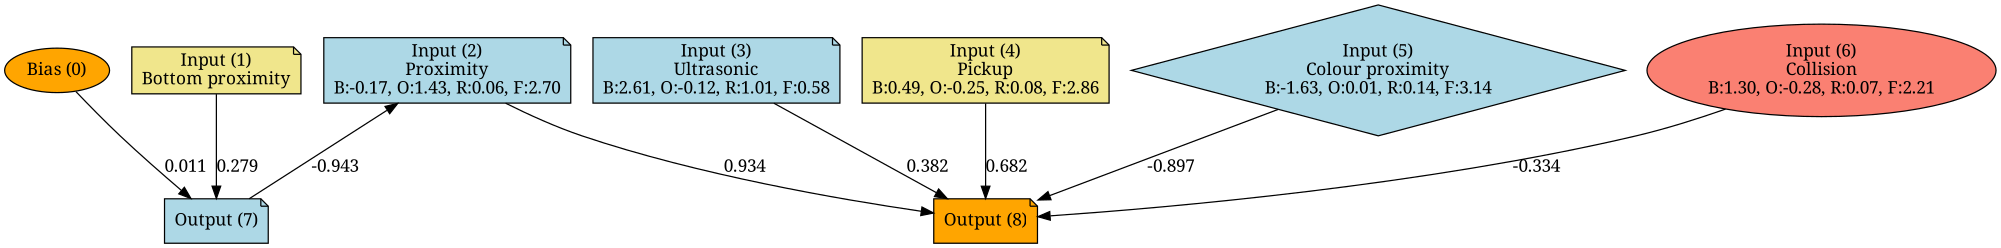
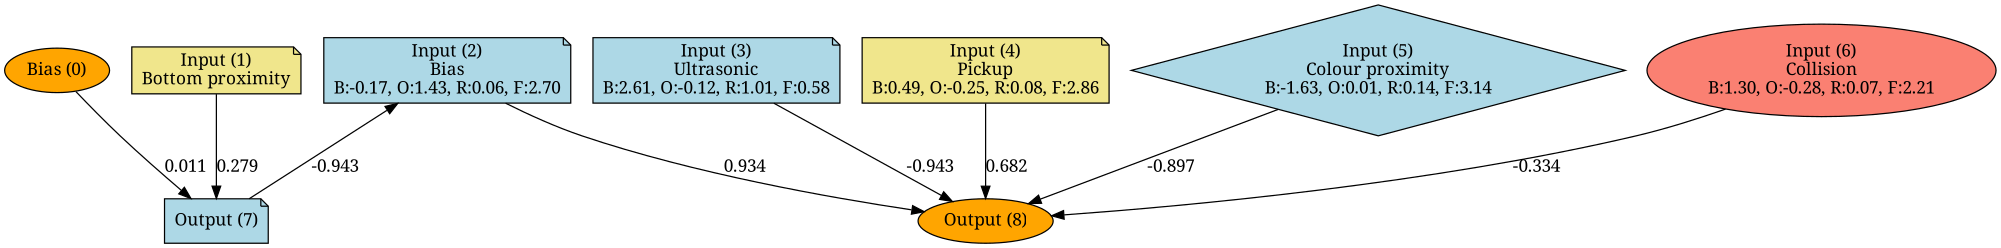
node "Input (2) Proximity B:-0.17, O:1.43, R:0.06, F:2.70": label "Input (2) Proximity B:-0.17, O:1.43, R:0.06, F:2.70" -> "Input (2) Bias B:-0.17, O:1.43, R:0.06, F:2.70"
edge "Input (3) Ultrasonic B:2.61, O:-0.12, R:1.01, F:0.58" -> "Output (8)": label "0.382" -> "-0.943"
node "Output (8)": shape note -> ellipse
